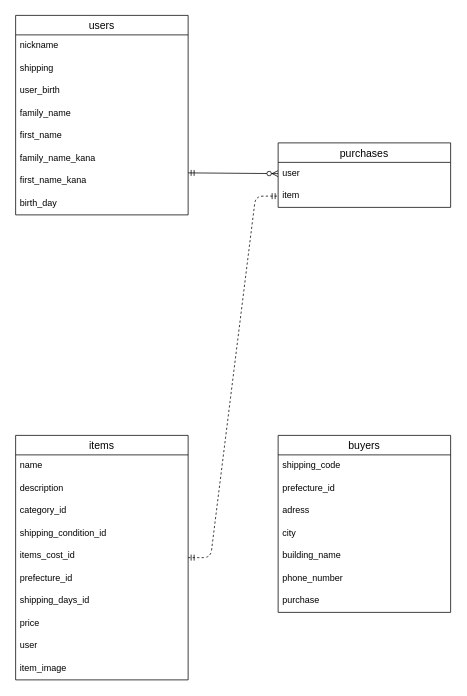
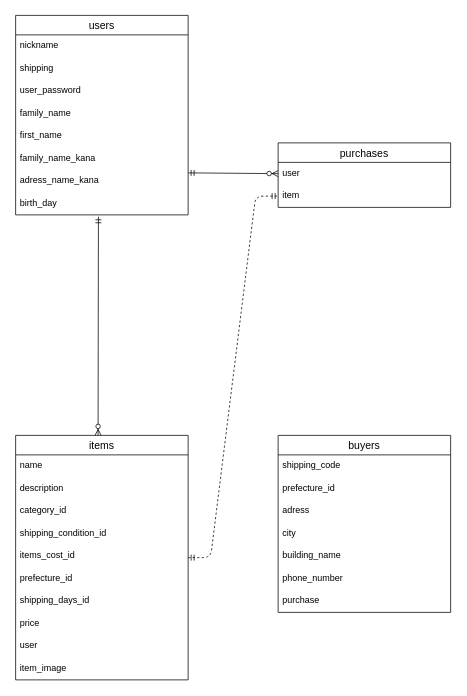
node "user_birth": label "user_birth" -> "user_password"
node "first_name_kana": label "first_name_kana" -> "adress_name_kana"
edge "birth_day" -- "items": added
